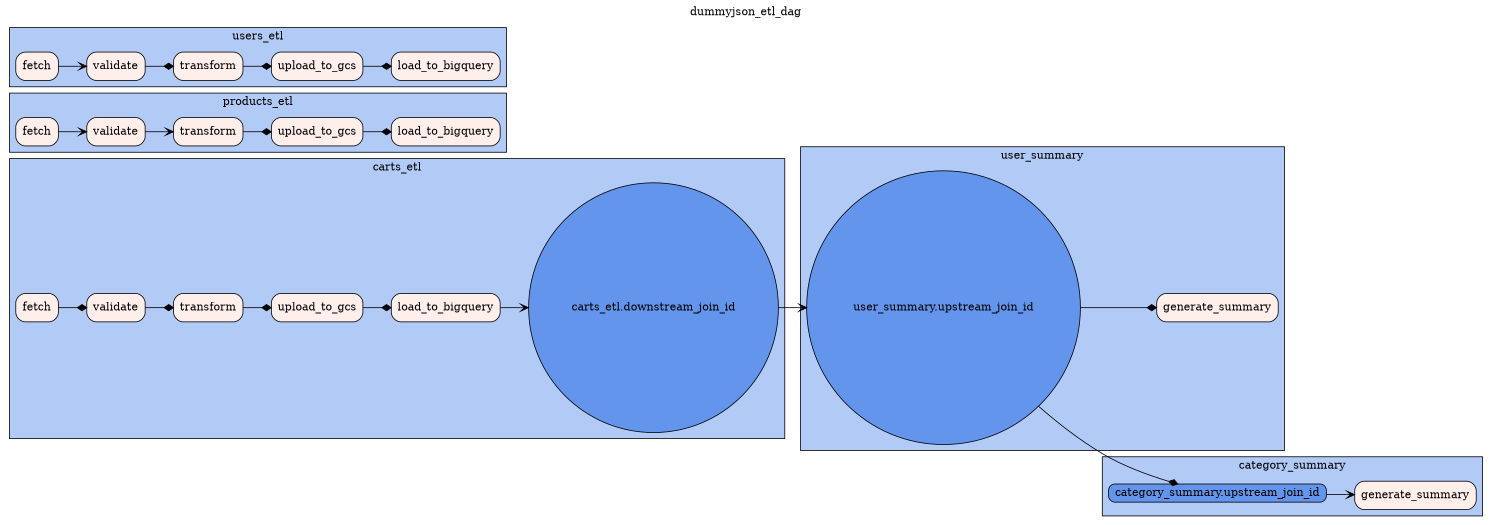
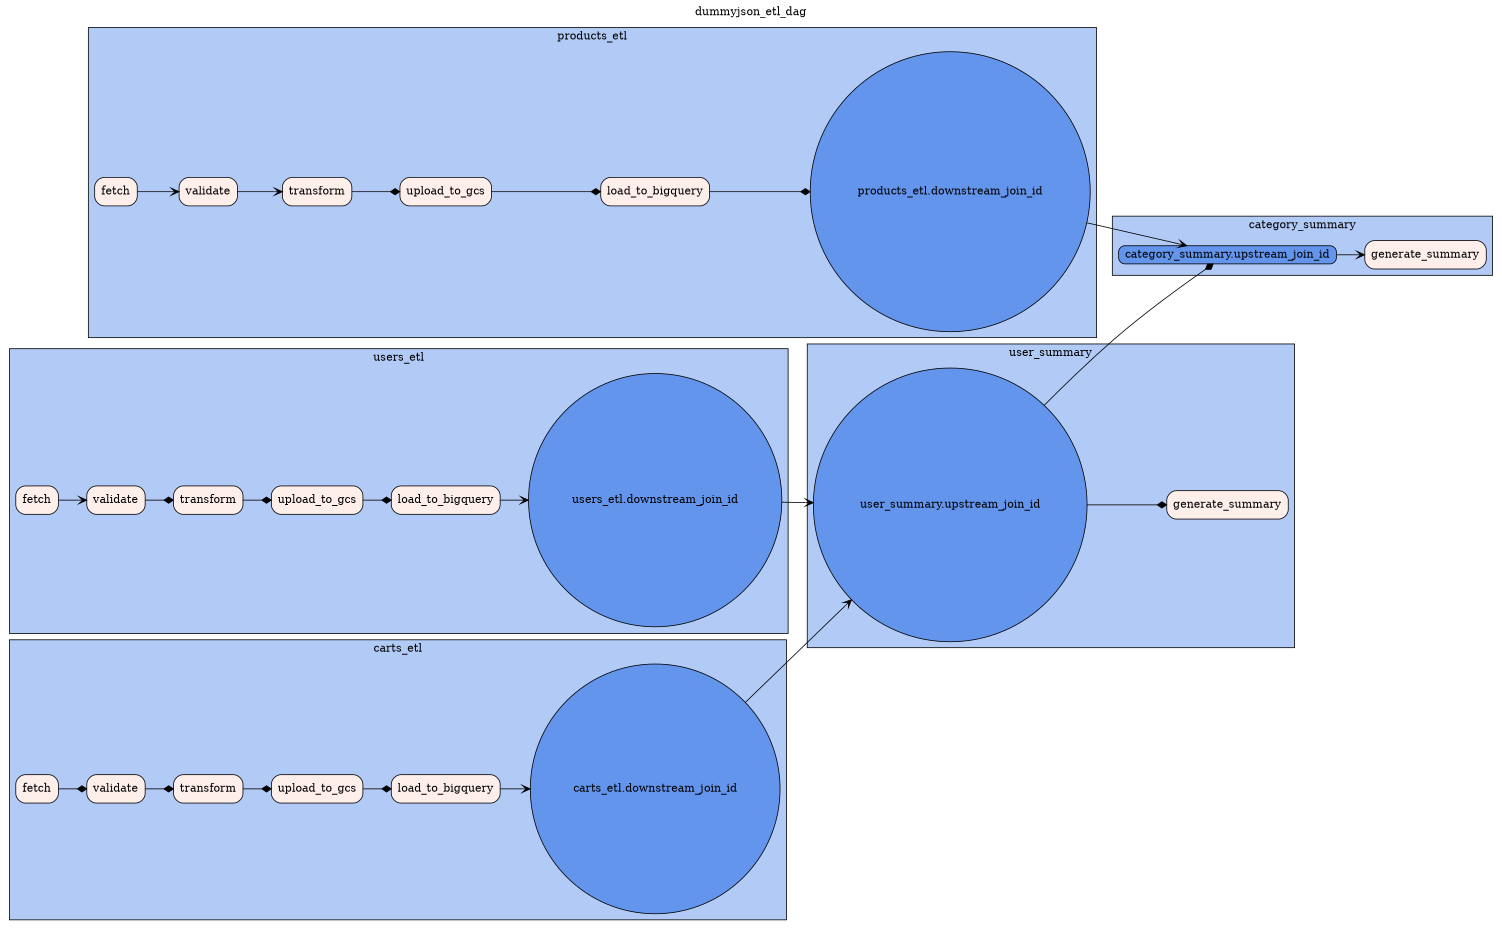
node "products_etl.downstream_join_id": added
node "users_etl.downstream_join_id": added
